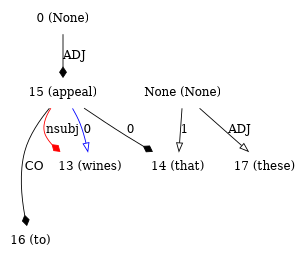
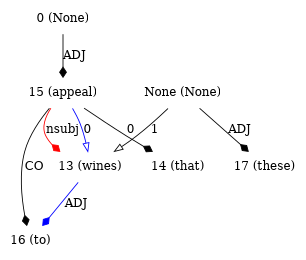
edge "None (None)" -> "14 (that)": now "None (None)" -> "13 (wines)"
edge "None (None)" -> "17 (these)": arrowhead onormal -> diamond
edge "13 (wines)" -> "16 (to)": added, label "ADJ"
